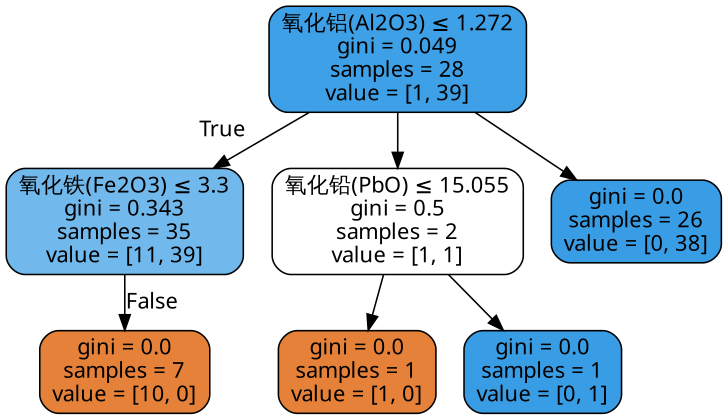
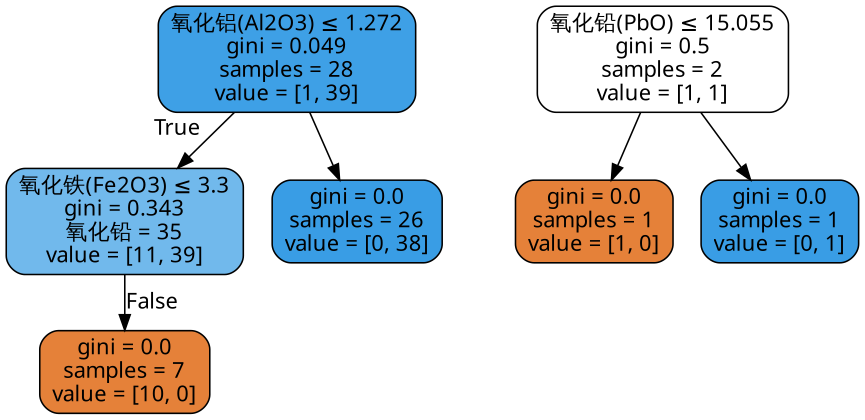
edge "氧化铝(Al2O3) ≤ 1.272" -> "氧化铅(PbO) ≤ 15.055": removed
node "氧化铁(Fe2O3) ≤ 3.3": text "samples = 35" -> "氧化铅 = 35"
